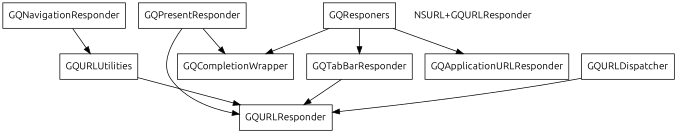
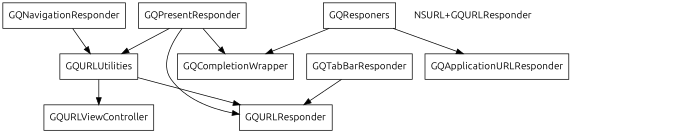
edge "GQResponers" -> "GQTabBarResponder": removed
edge "GQPresentResponder" -> "GQURLUtilities": added
node "GQURLDispatcher": removed
node "GQURLViewController": added
